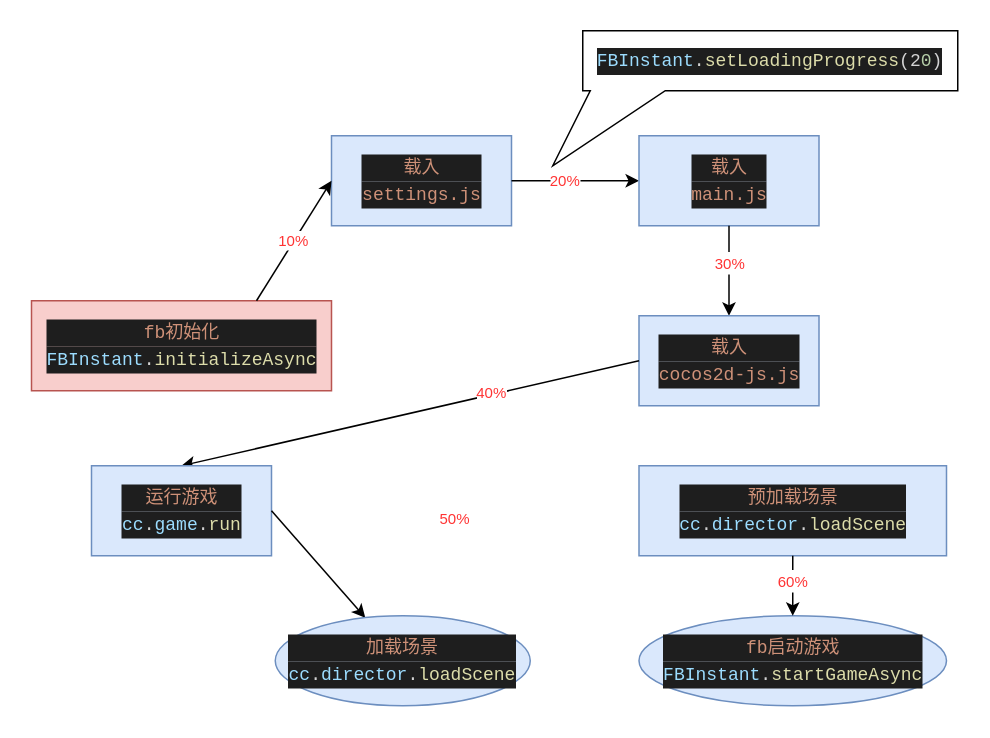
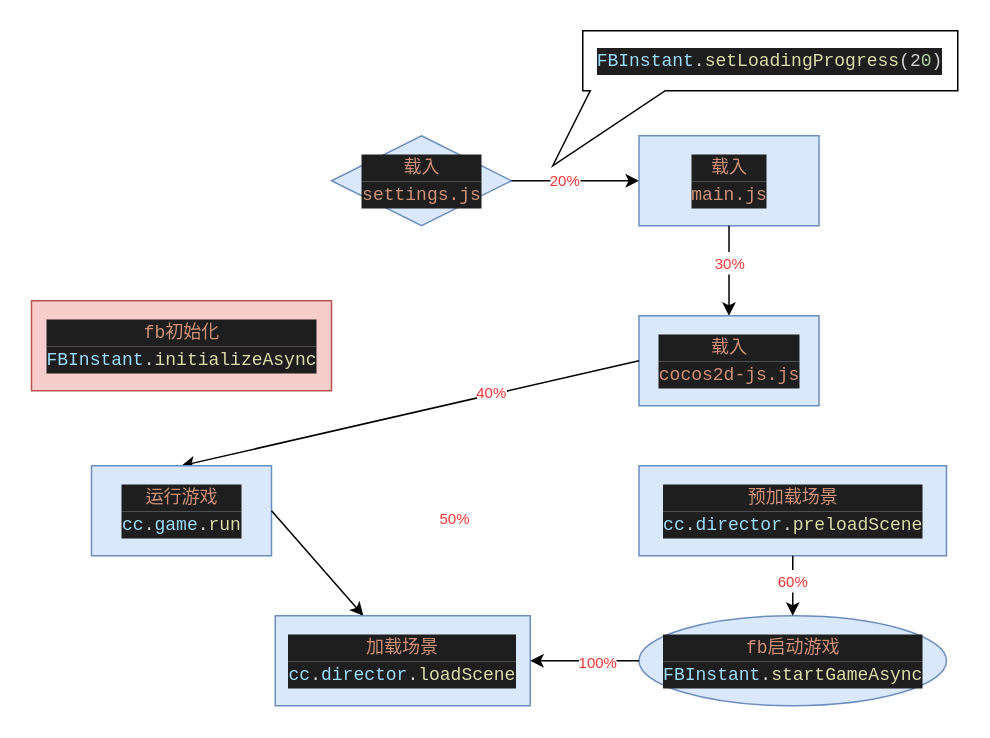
node "载入 settings.js": shape rectangle -> diamond
edge "fb初始化 FBInstant.initializeAsync" -> "载入 settings.js": removed, label "10%"
node "预加载场景 cc.director.loadScene": label "预加载场景 cc.director.loadScene" -> "预加载场景 cc.director.preloadScene"
node "加载场景 cc.director.loadScene": shape ellipse -> rectangle
edge "fb启动游戏 FBInstant.startGameAsync" -> "加载场景 cc.director.loadScene": added, label "100%"
